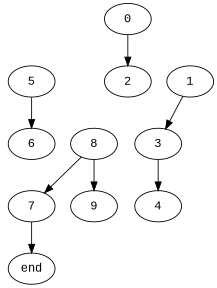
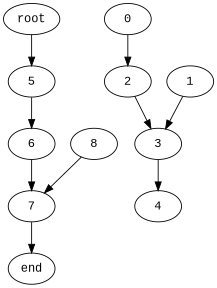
node "root": added
edge "2" -> "3": added
edge "6" -> "7": added
node "9": removed
